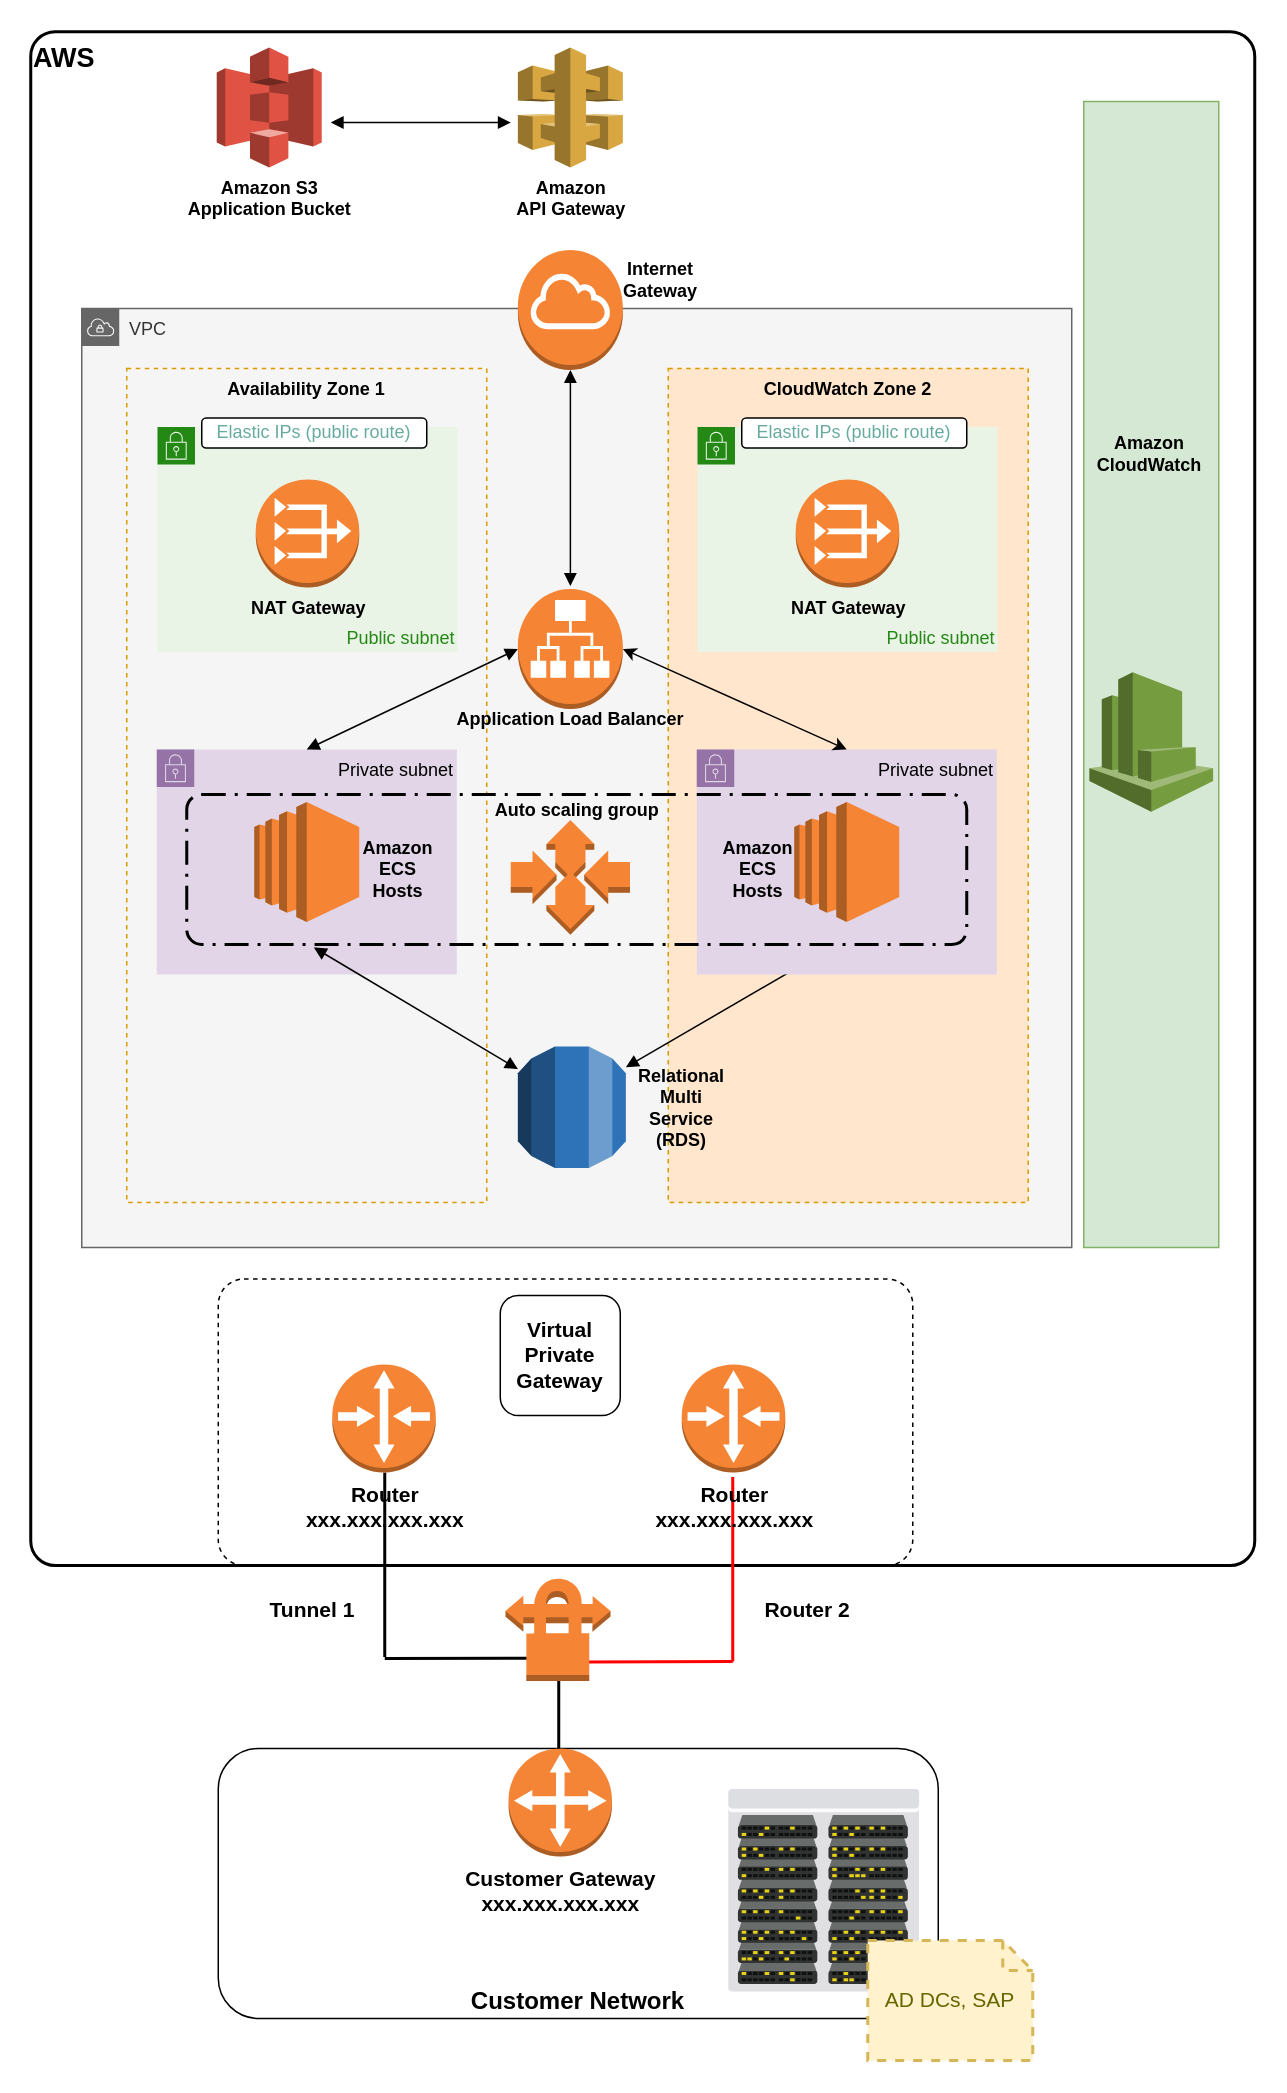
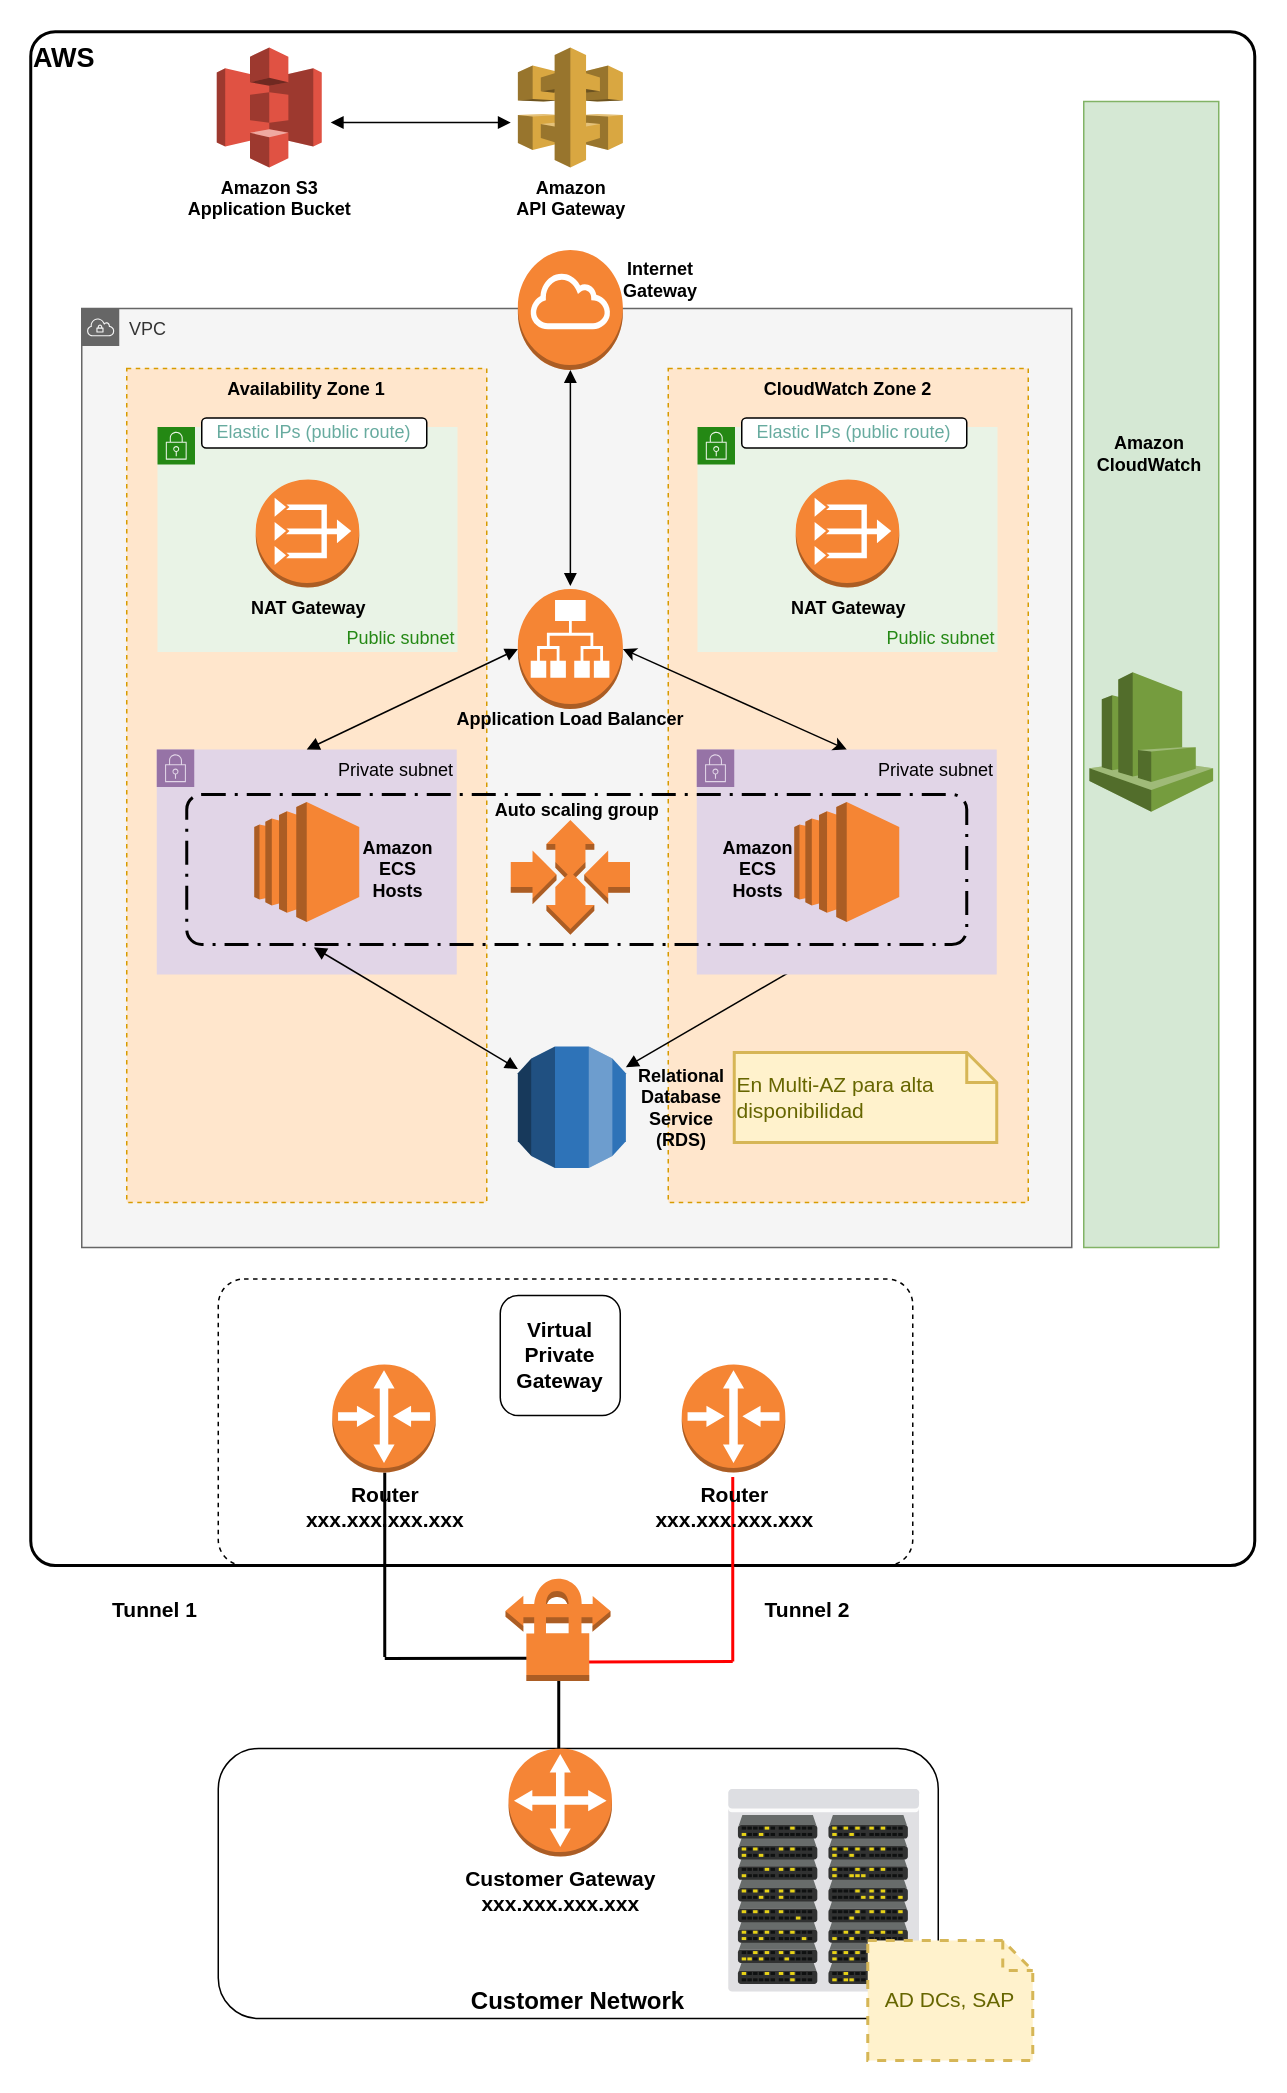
node "Availability Zone 1": fillcolor #f5f5f5 -> #ffe6cc
node "En Multi-AZ para alta disponibilidad": added
node "Relational Multi Service (RDS)": label "Relational Multi Service (RDS)" -> "Relational Database Service (RDS)"
node "Tunnel 1": moved (313, 1610) -> (155, 1610)
node "Router 2": label "Router 2" -> "Tunnel 2"
